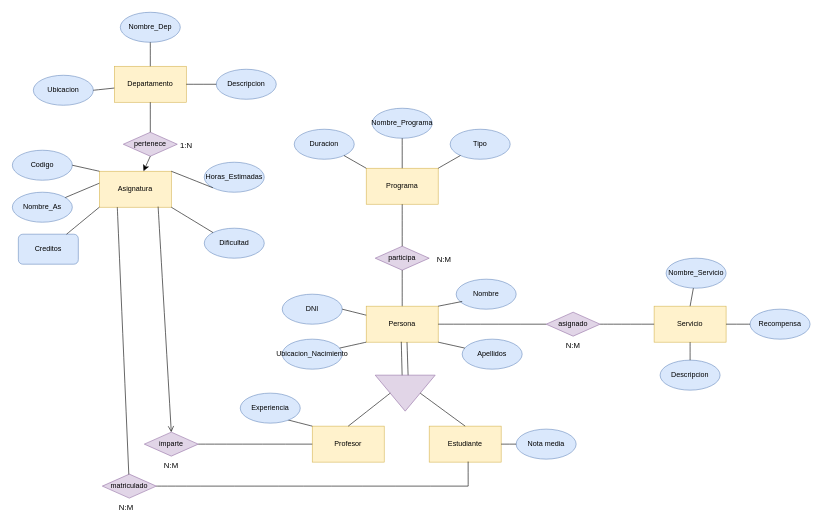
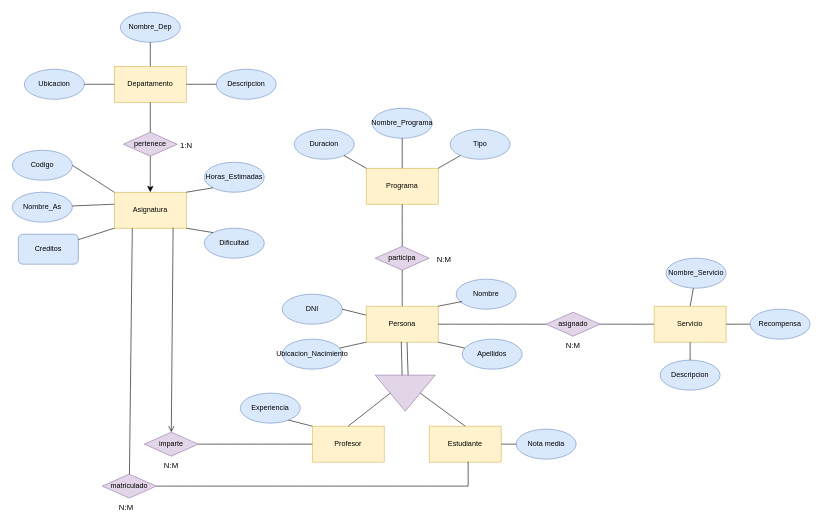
node "Ubicacion": moved (63, 90) -> (54, 84)
node "Asignatura": moved (135, 189) -> (150, 210)
